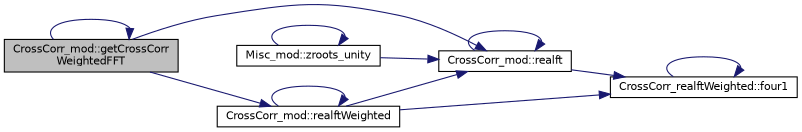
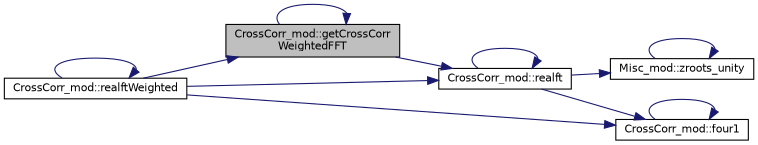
edge "Misc_mod::zroots_unity" -> "CrossCorr_mod::realft": reversed
node "CrossCorr_realftWeighted::four1": label "CrossCorr_realftWeighted::four1" -> "CrossCorr_mod::four1"
edge "CrossCorr_mod::getCrossCorr WeightedFFT" -> "CrossCorr_mod::realftWeighted": reversed
